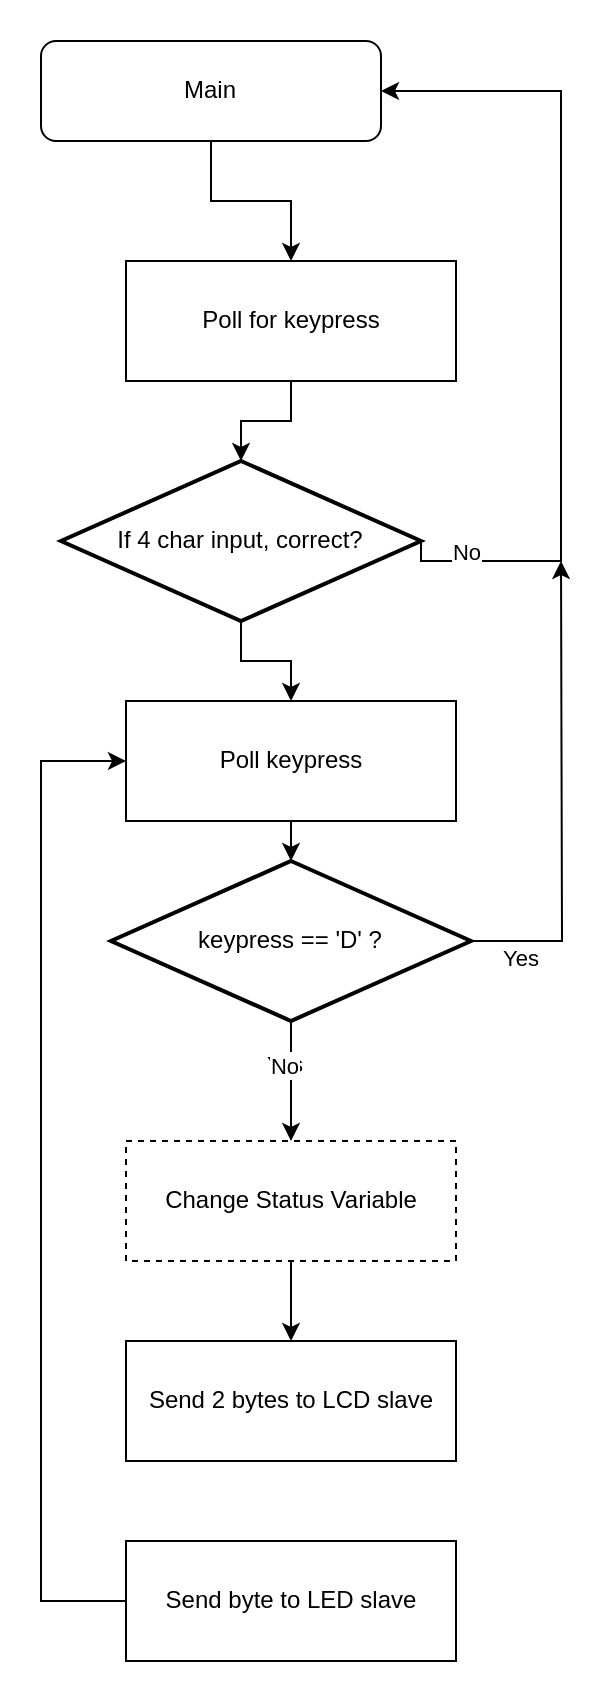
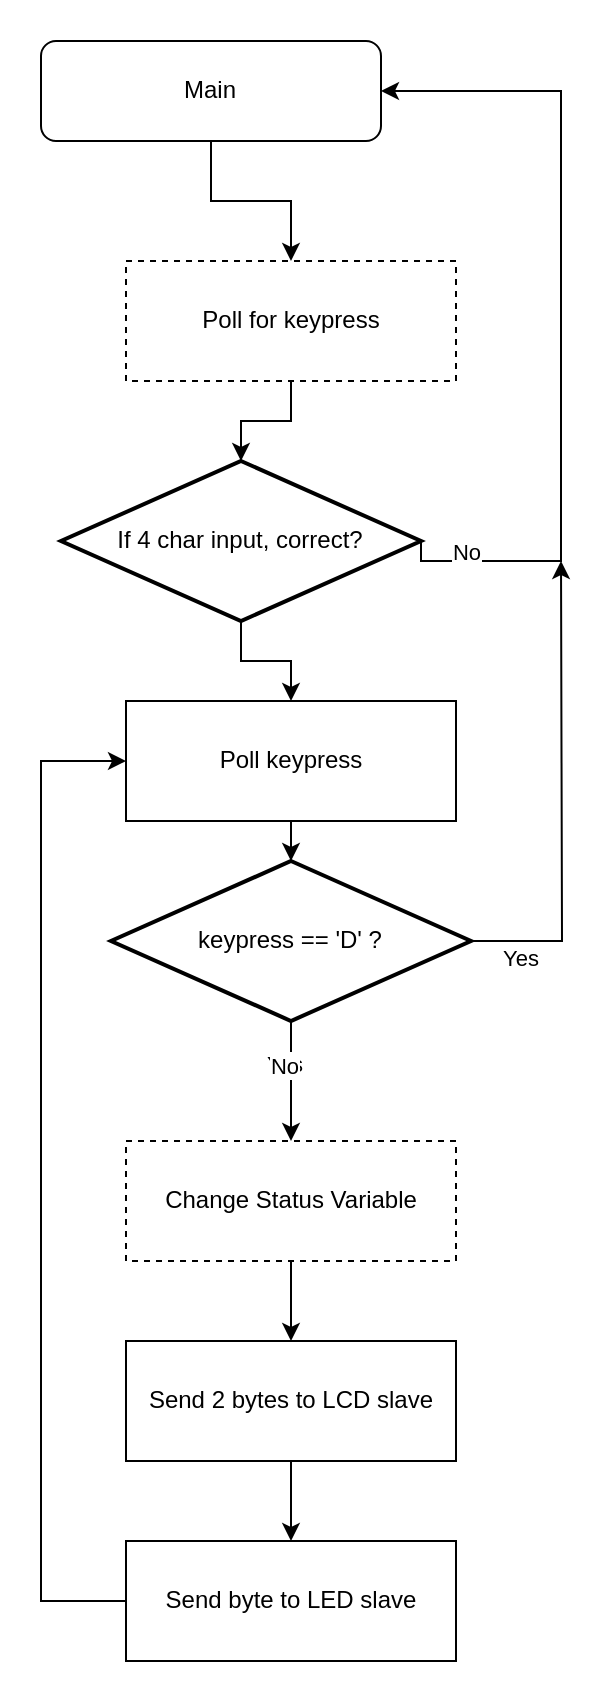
node "Poll for keypress": style solid -> dashed
edge "Send 2 bytes to LCD slave" -> "Send byte to LED slave": added
